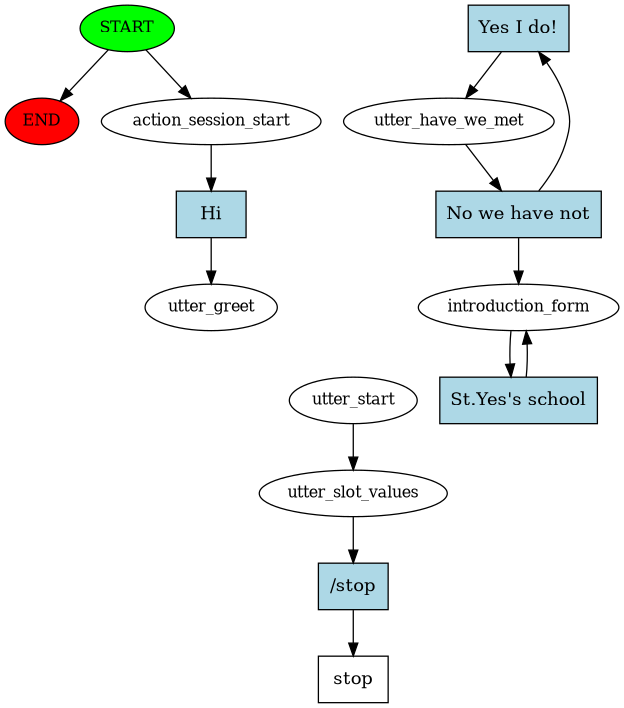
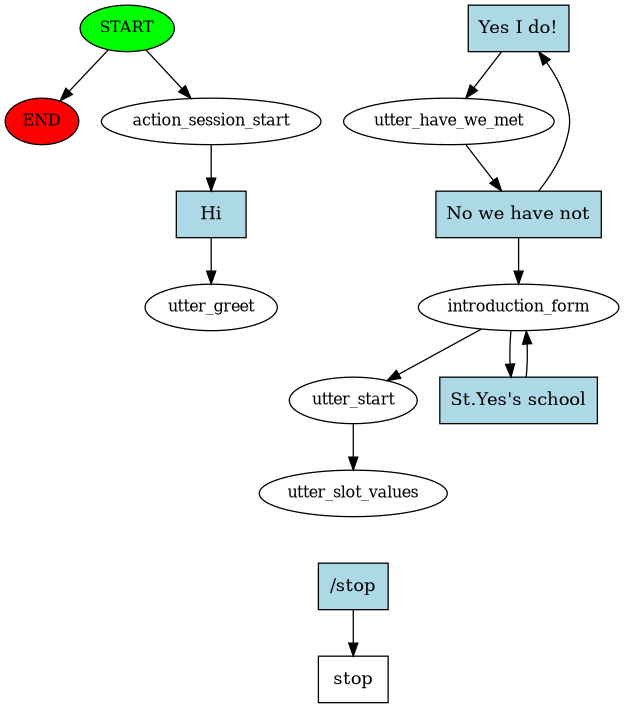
edge "introduction_form" -> "utter_start": added
edge "utter_slot_values" -> "/stop": removed
